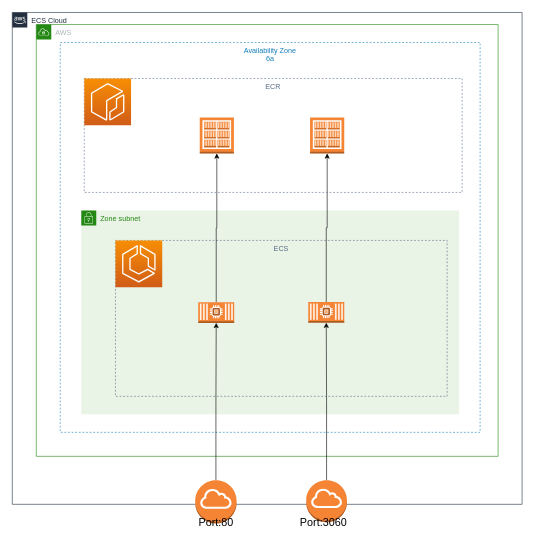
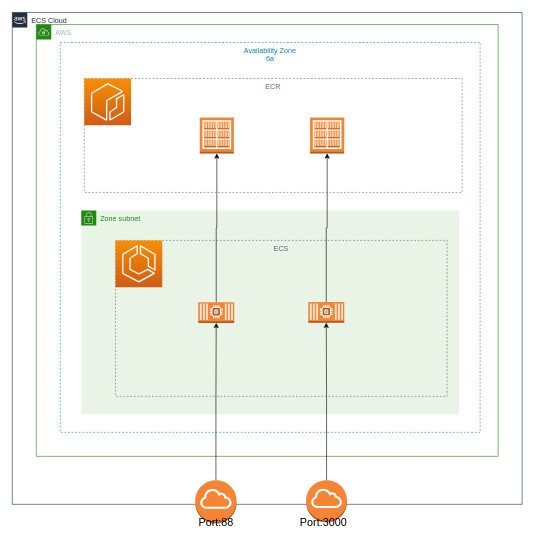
node "Port:80": label "Port:80" -> "Port:88"
node "Port:3060": label "Port:3060" -> "Port:3000"
